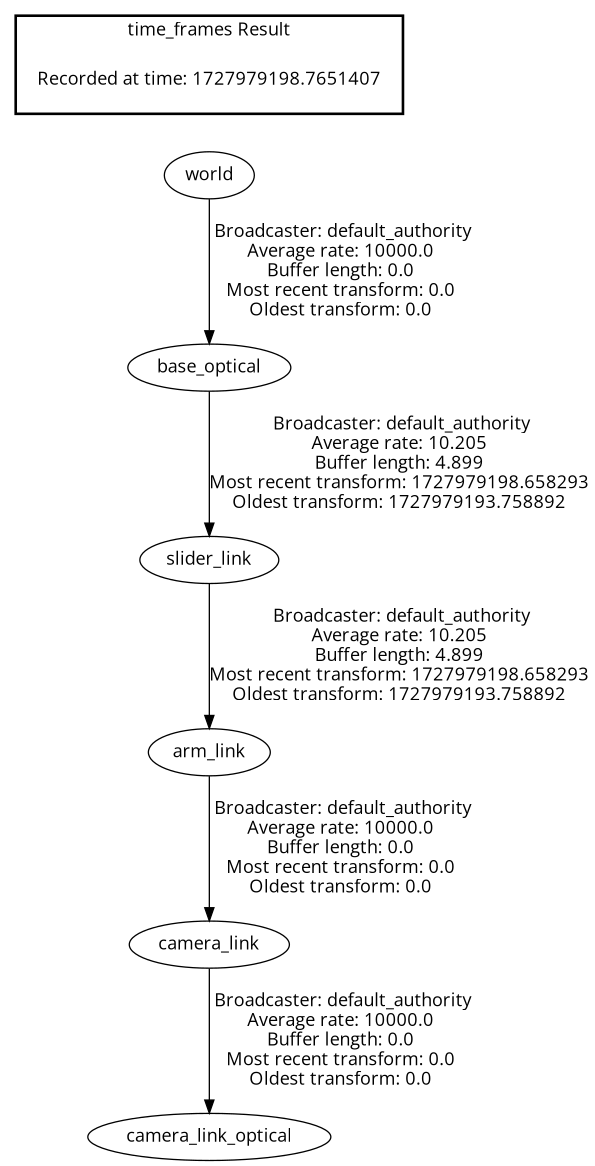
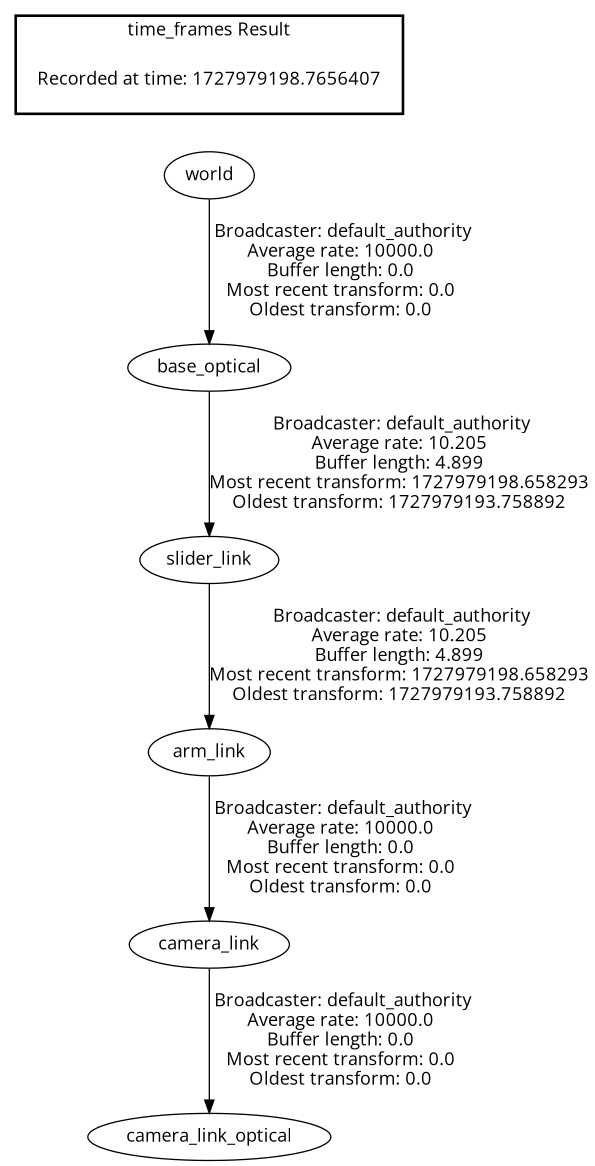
node "Recorded at time: 1727979198.7651407": label "Recorded at time: 1727979198.7651407" -> "Recorded at time: 1727979198.7656407"
